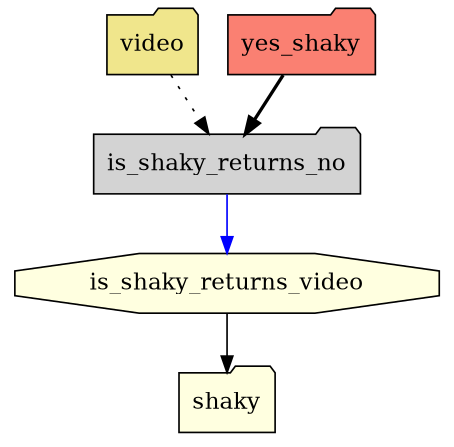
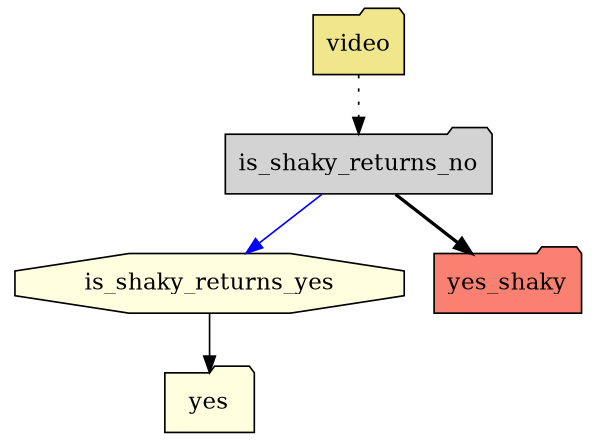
edge "yes_shaky" -> "is_shaky_returns_no": reversed
node "is_shaky_returns_video": label "is_shaky_returns_video" -> "is_shaky_returns_yes"
node "shaky": label "shaky" -> "yes"
